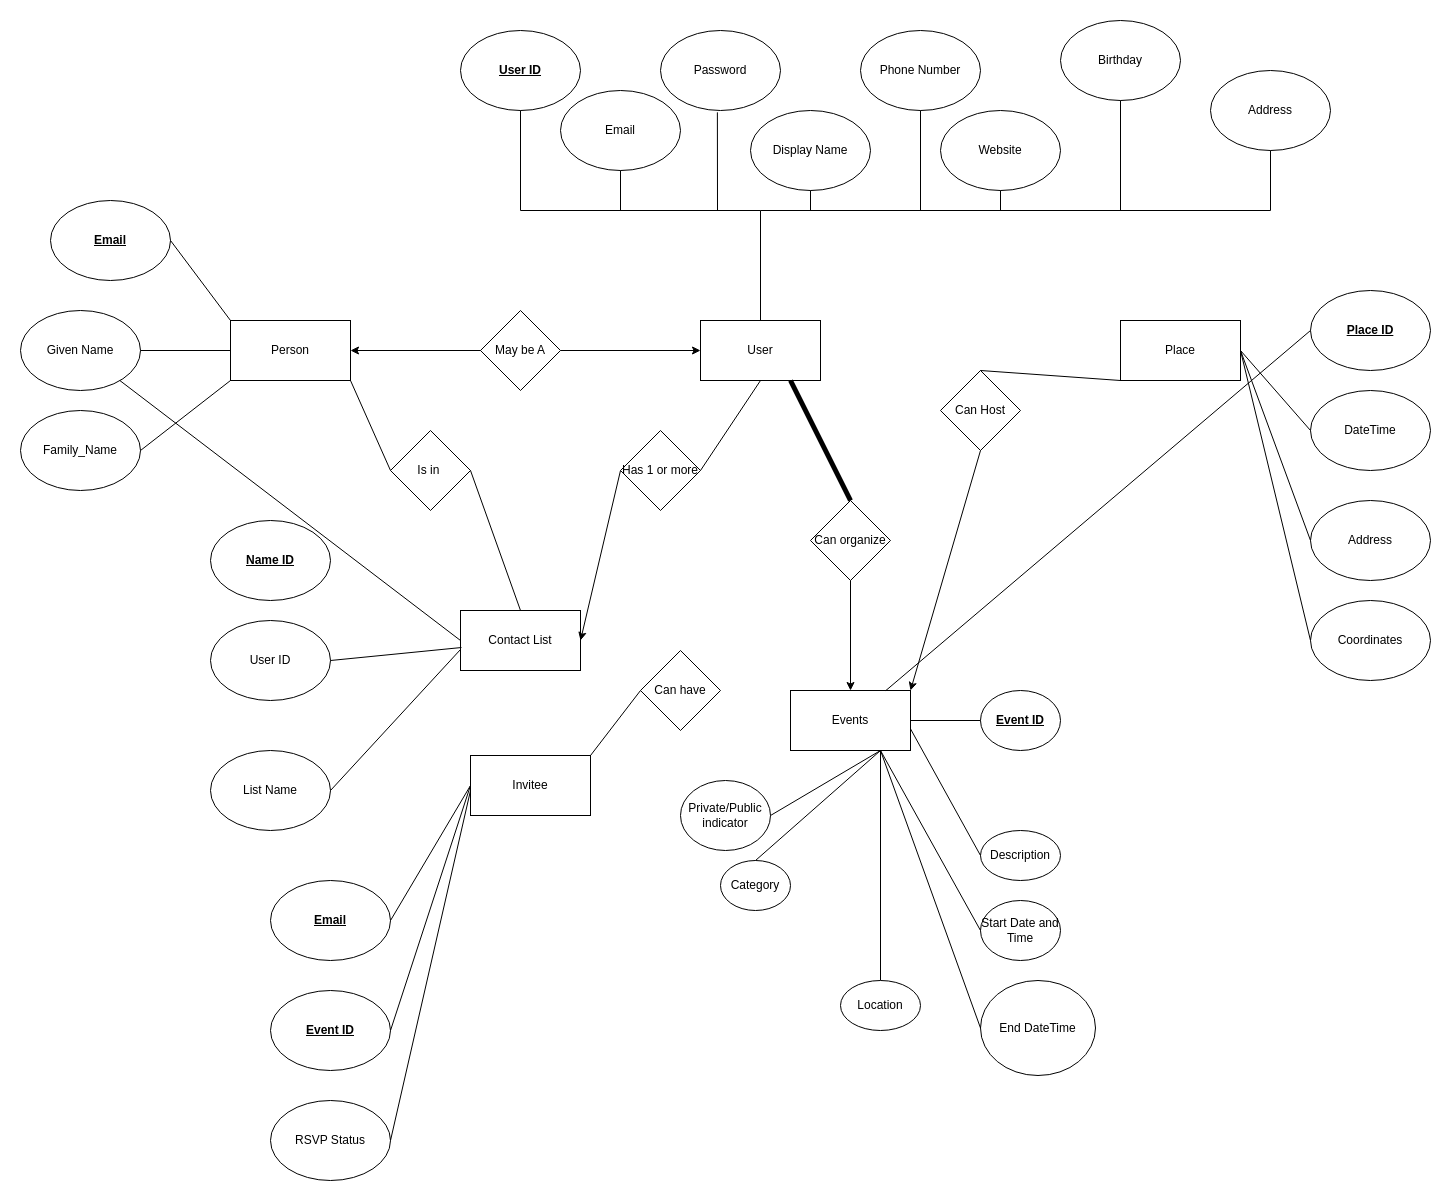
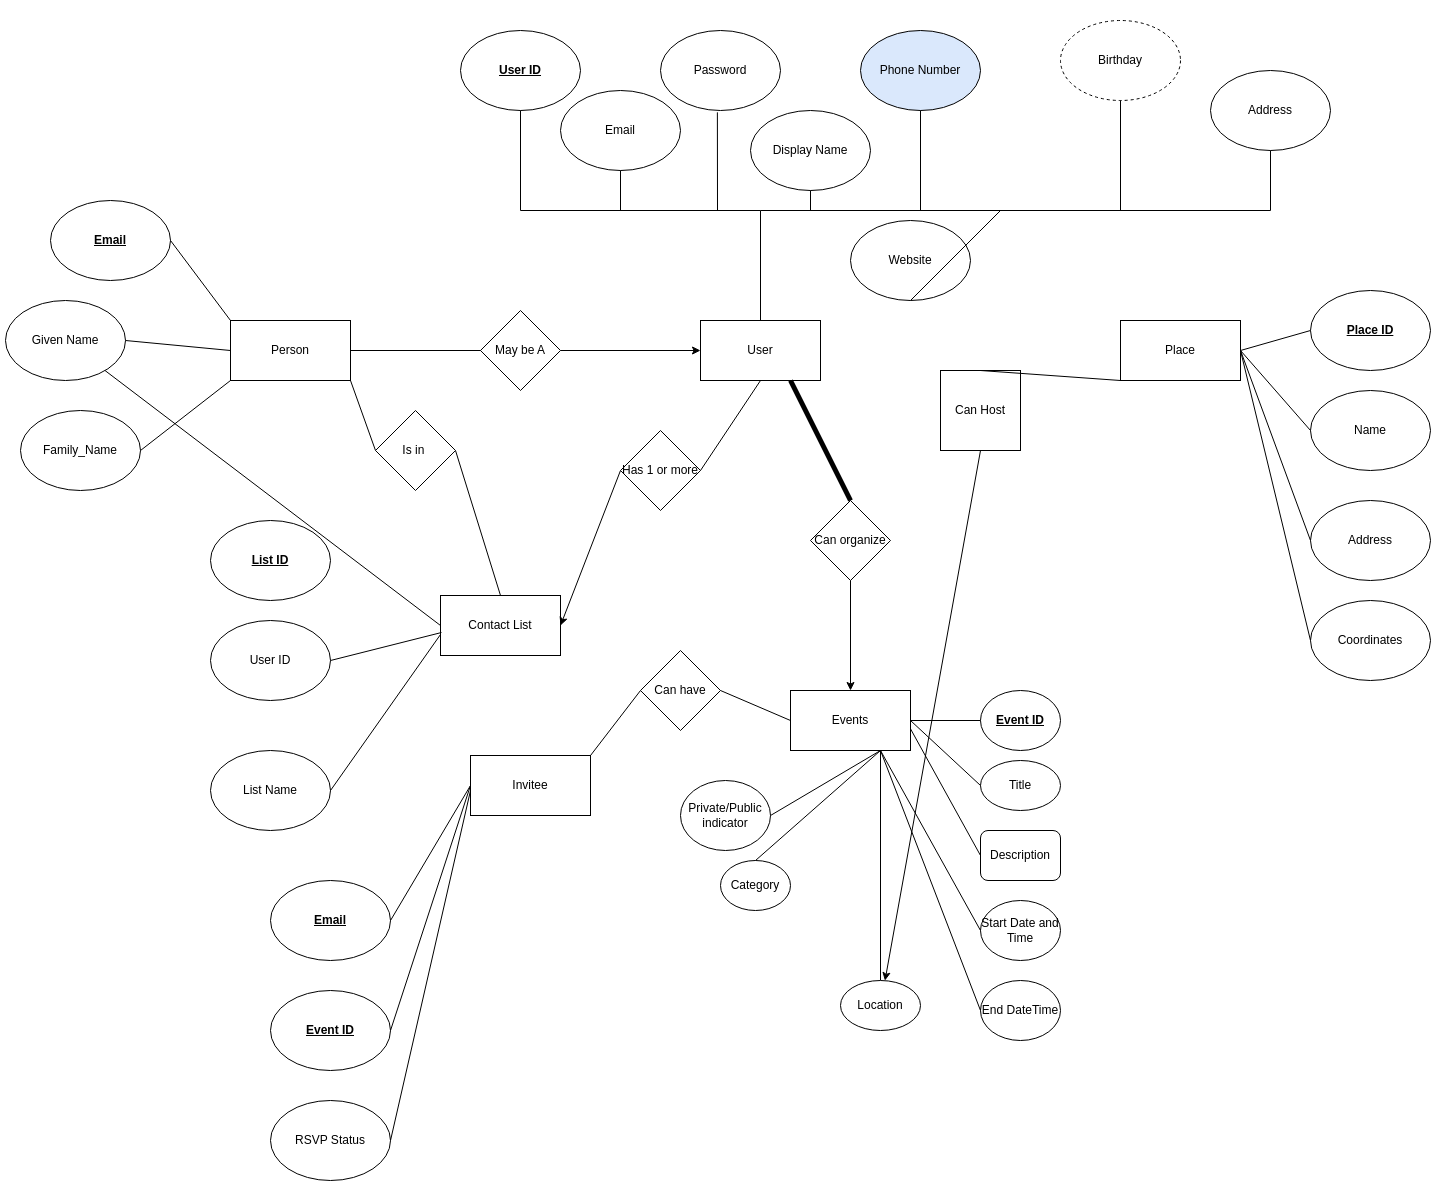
node "Birthday": style solid -> dashed
node "Phone Number": fillcolor #ffffff -> #dae8fc
node "Website": moved (1001, 151) -> (911, 261)
node "Given Name": moved (81, 351) -> (66, 341)
edge "May be A" -> "Person": arrowhead classic -> none
node "Can Host": shape diamond -> rectangle
node "DateTime": label "DateTime" -> "Name"
node "Is in": moved (431, 471) -> (416, 451)
edge "Place ID" -- "Events": now "Place ID" -- "Place"
node "Name ID": label "Name ID" -> "List ID"
edge "Can Host" -> "Events": now "Can Host" -> "Location"
node "Contact List": moved (521, 641) -> (501, 626)
edge "Can have" -- "Events": added
edge "Events" -- "Title": added
node "Title": added
node "Description": shape ellipse -> rounded rectangle
node "End DateTime": size 115x95 -> 80x60
